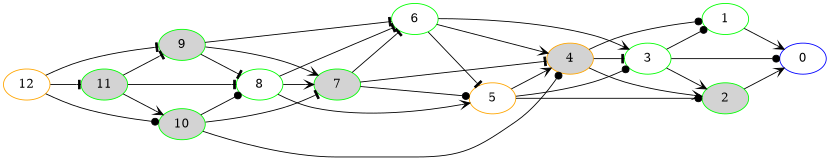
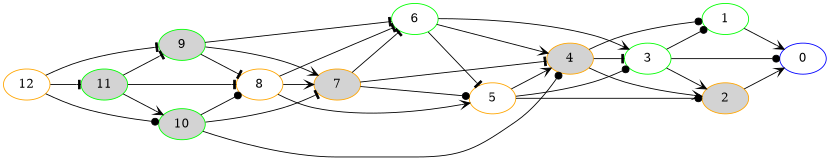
node "8": color green -> orange
node "7": color green -> orange
node "2": color green -> orange
